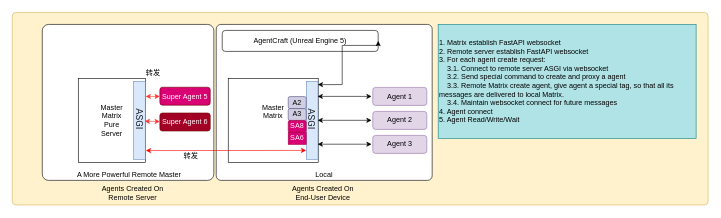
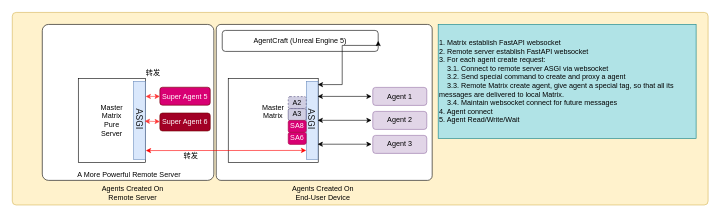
node "A2": style solid -> dashed
node "SA6": shape rectangle -> rounded rectangle
node "A More Powerful Remote Master": label "A More Powerful Remote Master" -> "A More Powerful Remote Server"
node "Local": removed
